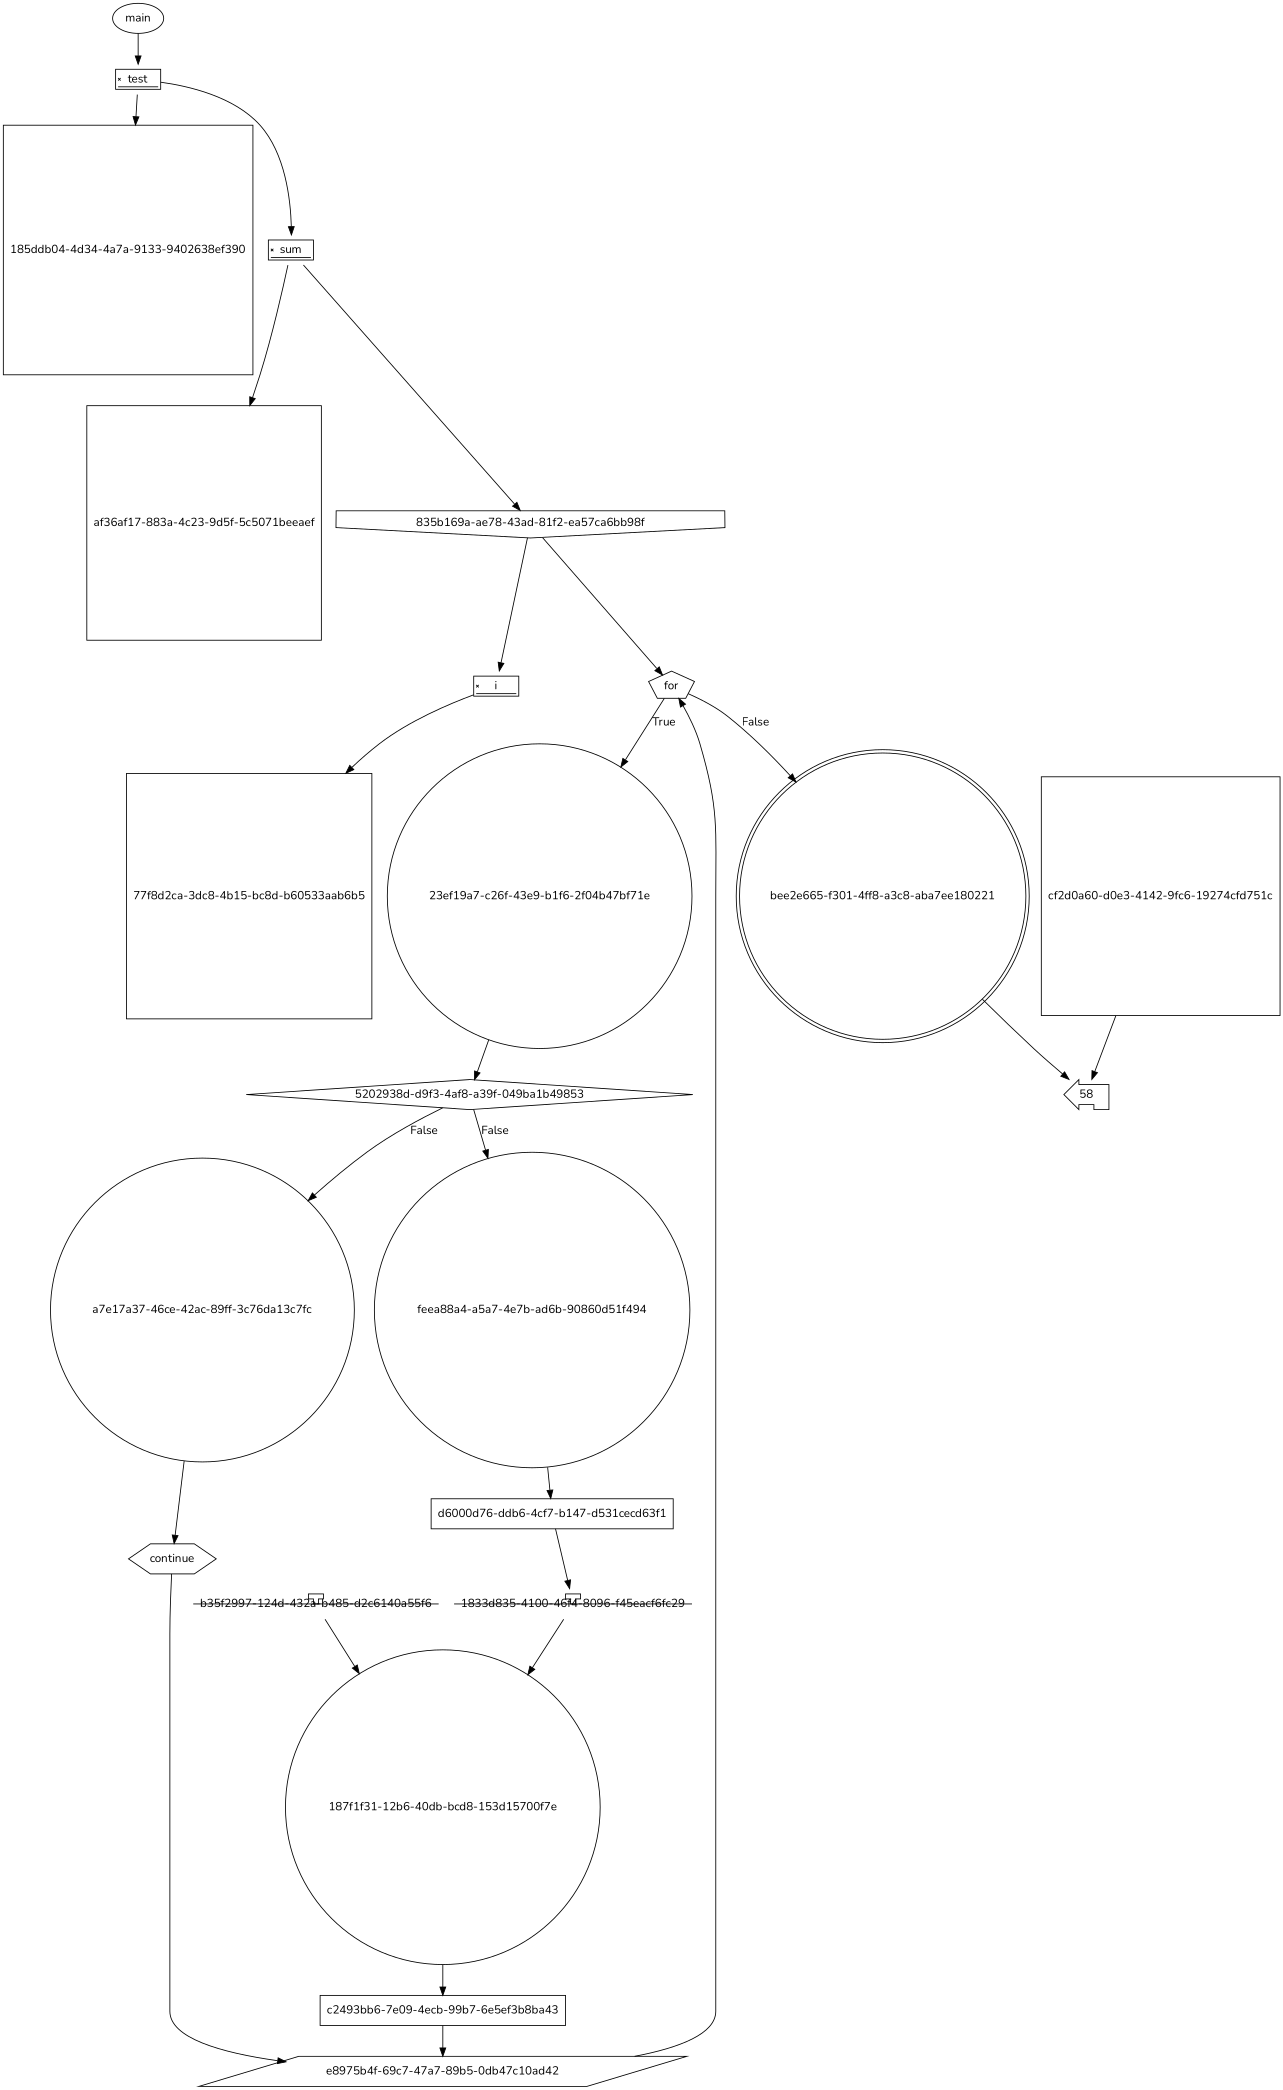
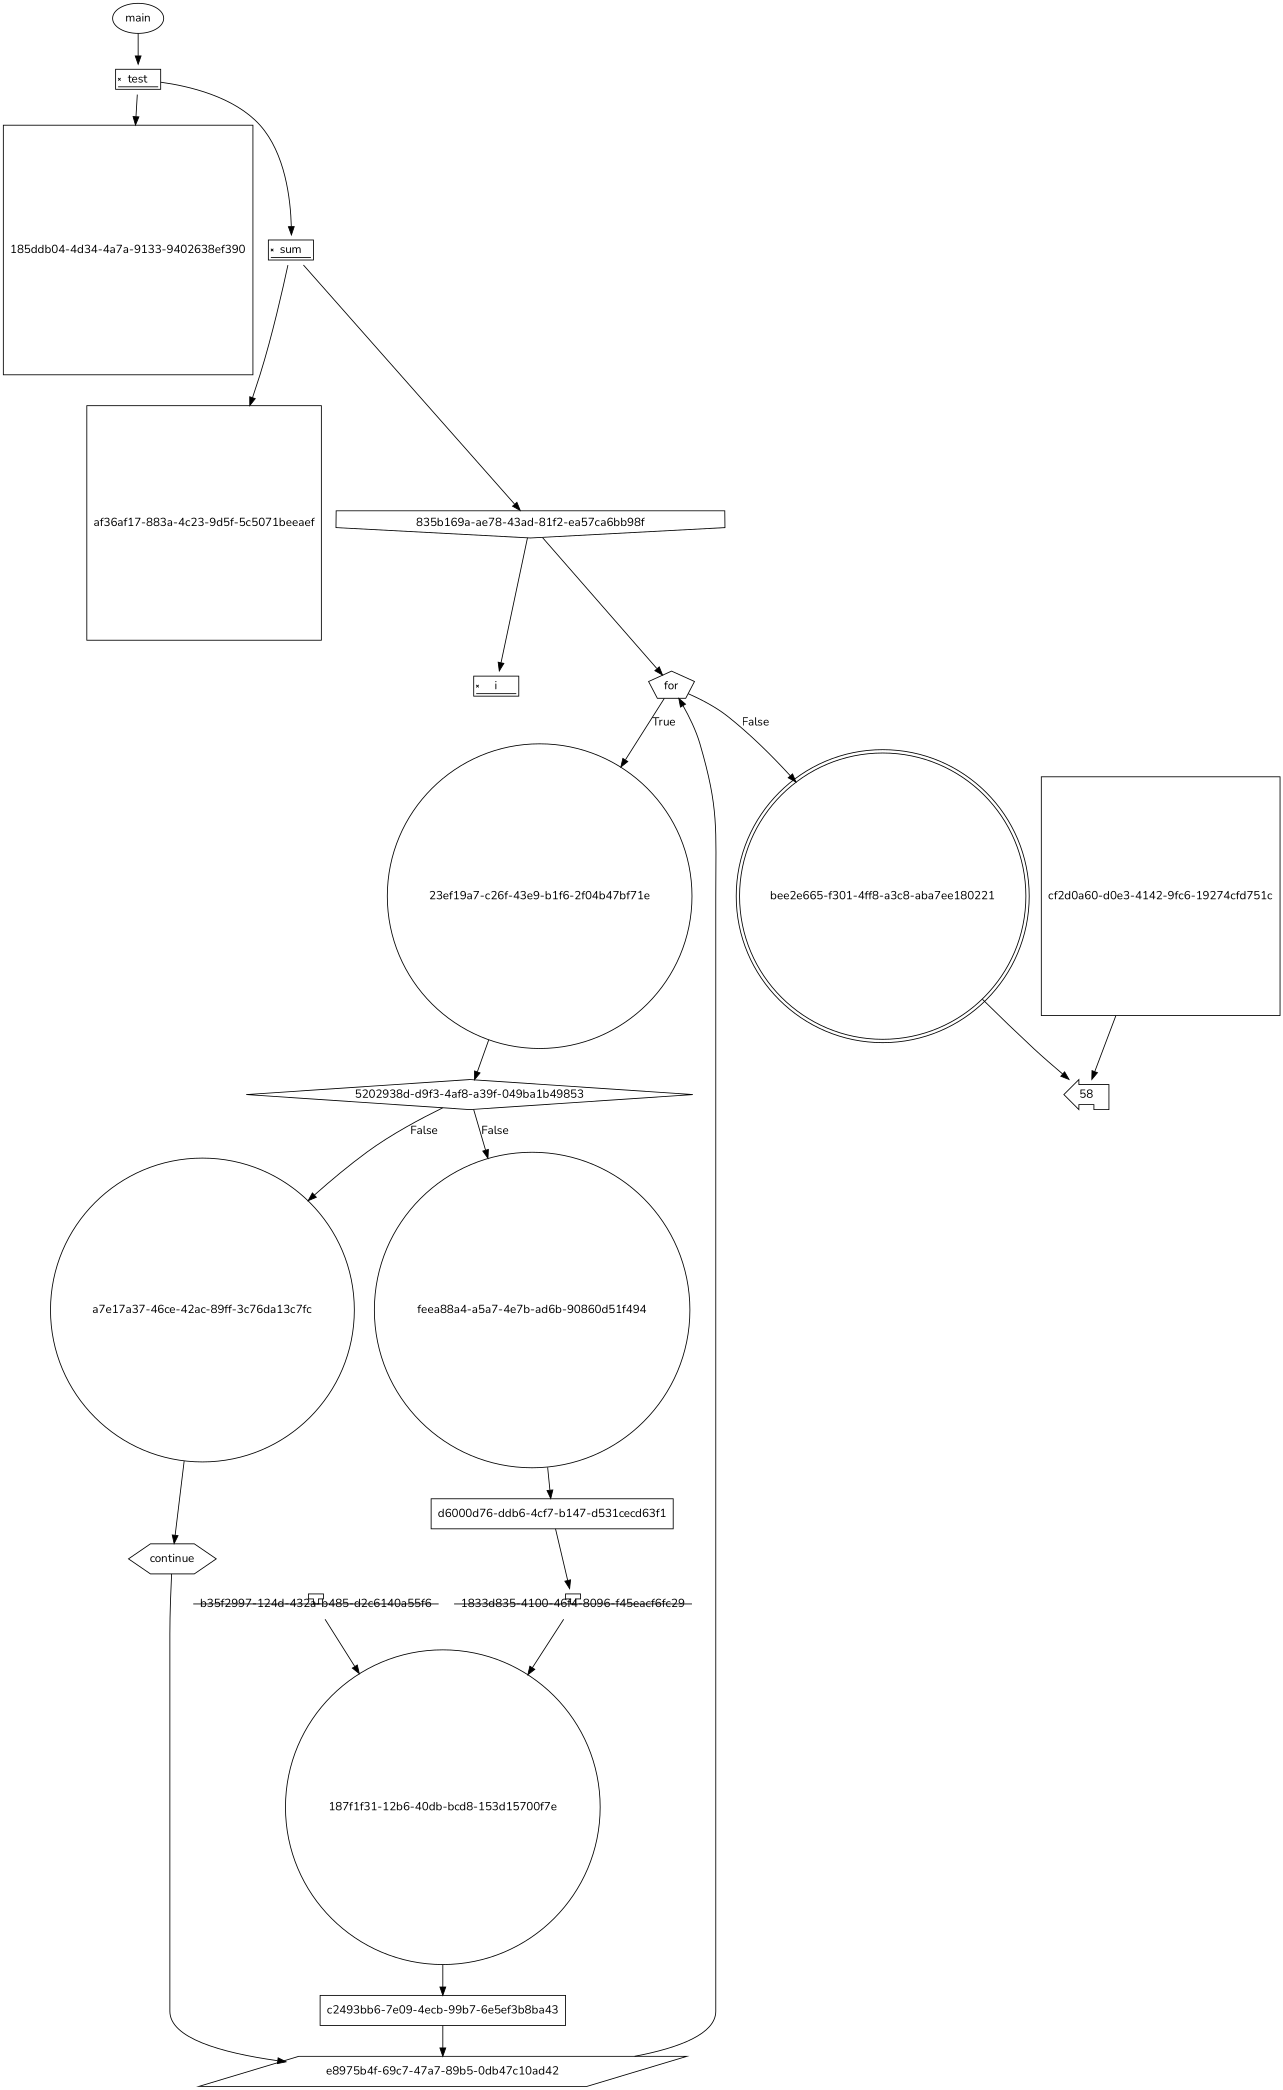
node "77f8d2ca-3dc8-4b15-bc8d-b60533aab6b5": removed
